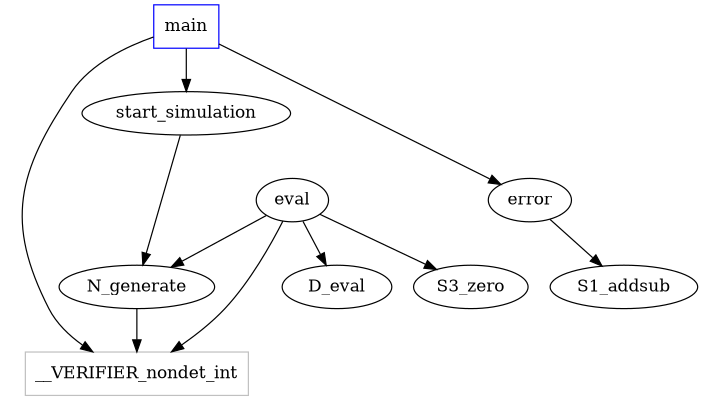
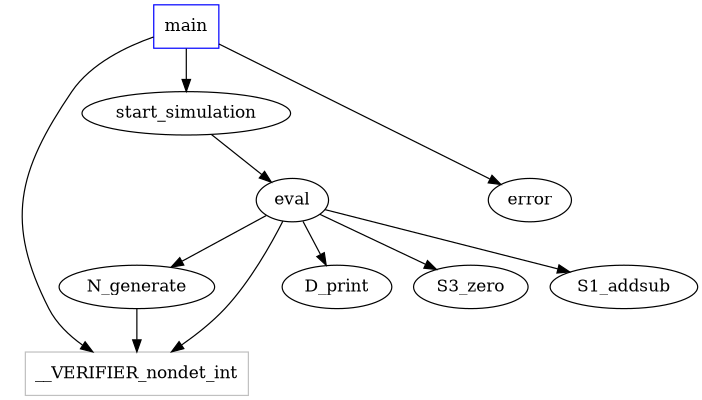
edge "start_simulation" -> "N_generate": now "start_simulation" -> "eval"
edge "error" -> "S1_addsub": now "eval" -> "S1_addsub"
node "D_eval": label "D_eval" -> "D_print"
